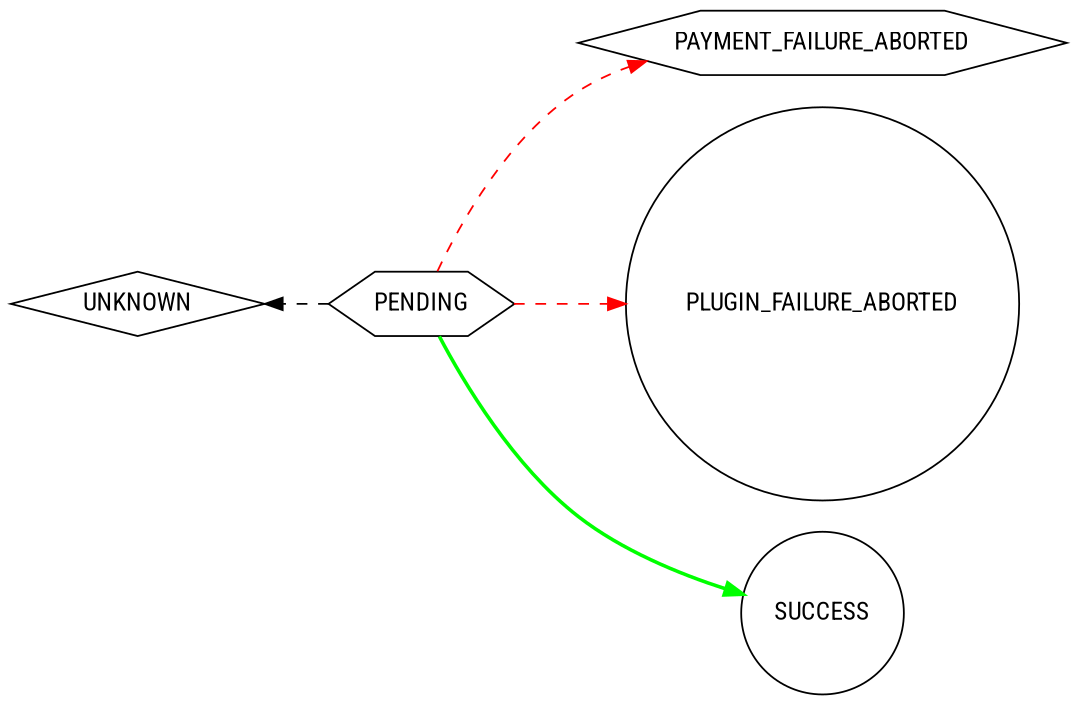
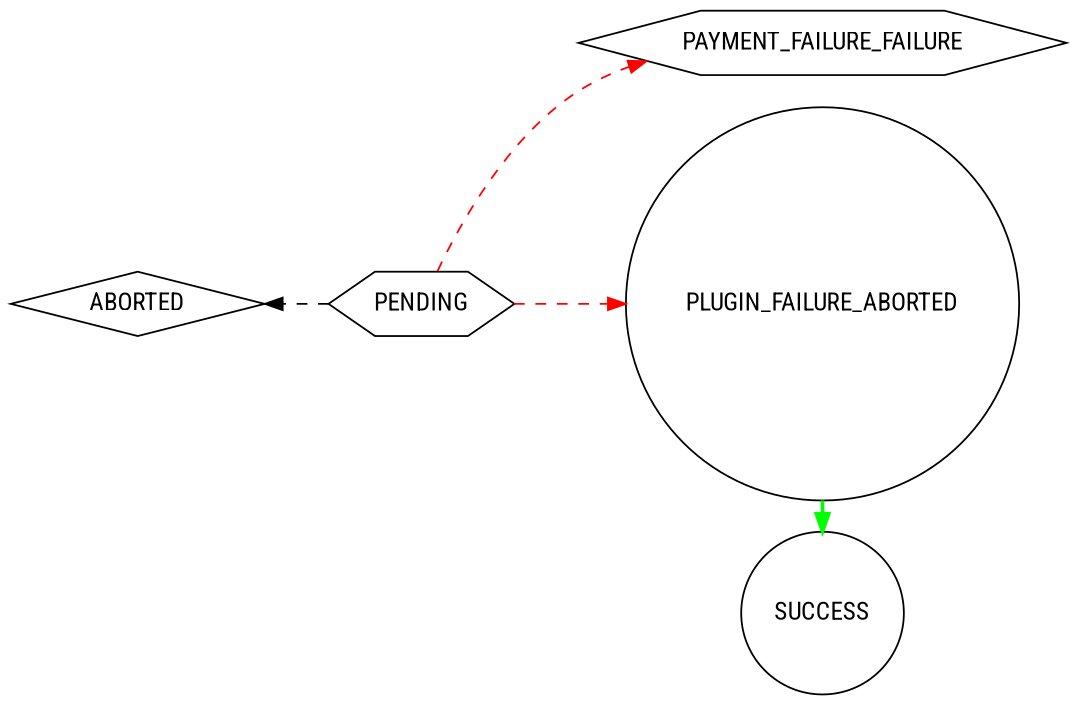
node "PAYMENT_FAILURE_ABORTED": label "PAYMENT_FAILURE_ABORTED" -> "PAYMENT_FAILURE_FAILURE"
node "UNKNOWN": label "UNKNOWN" -> "ABORTED"
edge "PENDING" -> "SUCCESS": now "PLUGIN_FAILURE_ABORTED" -> "SUCCESS"
